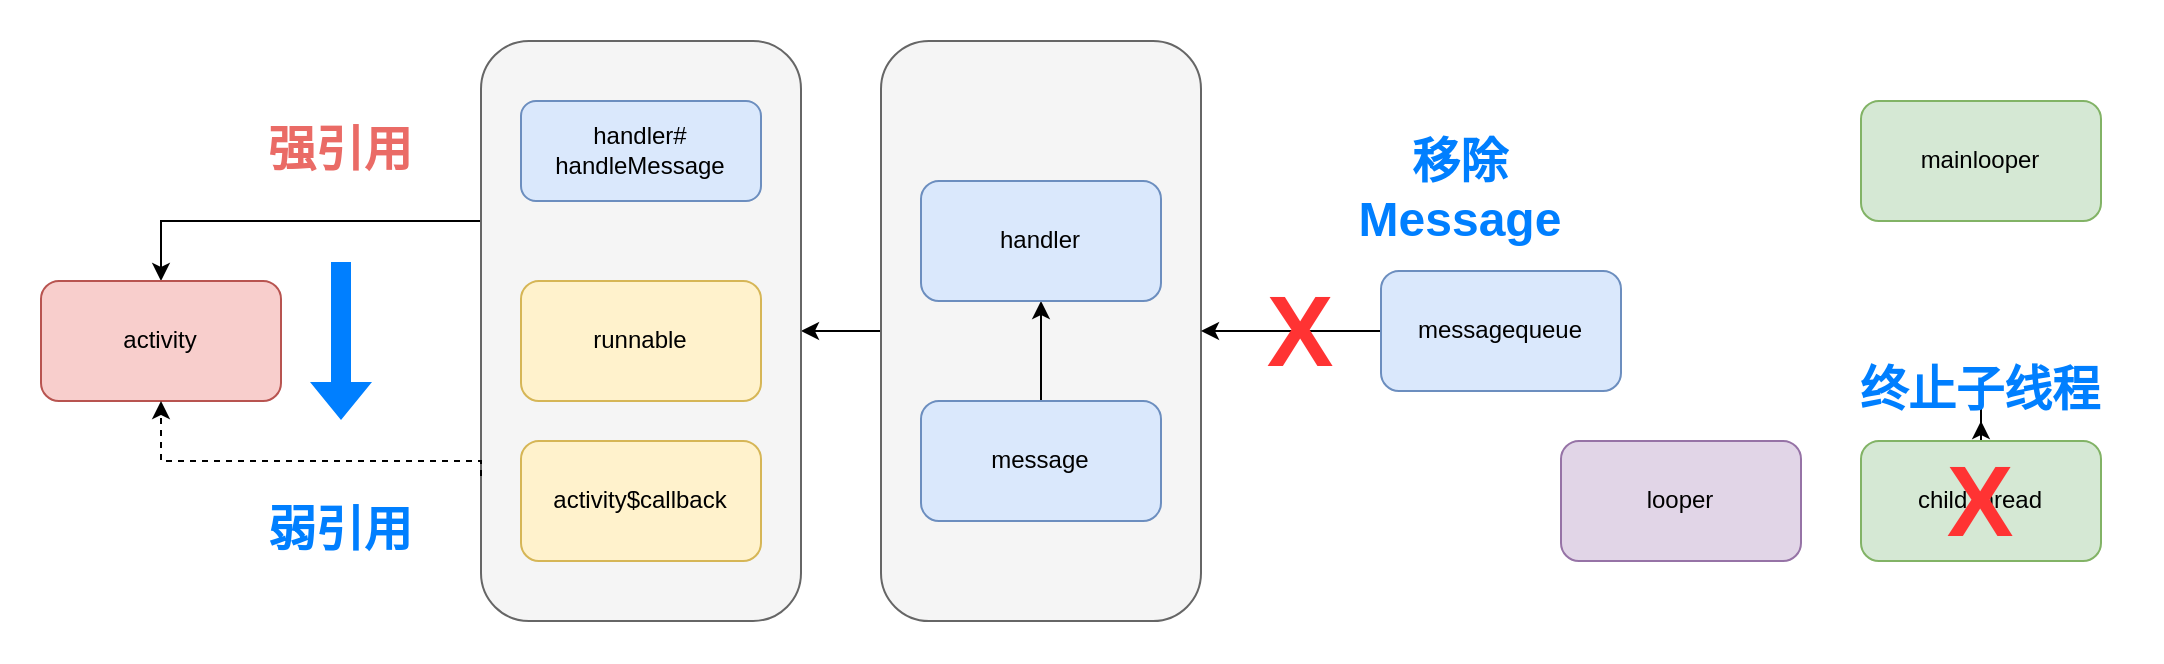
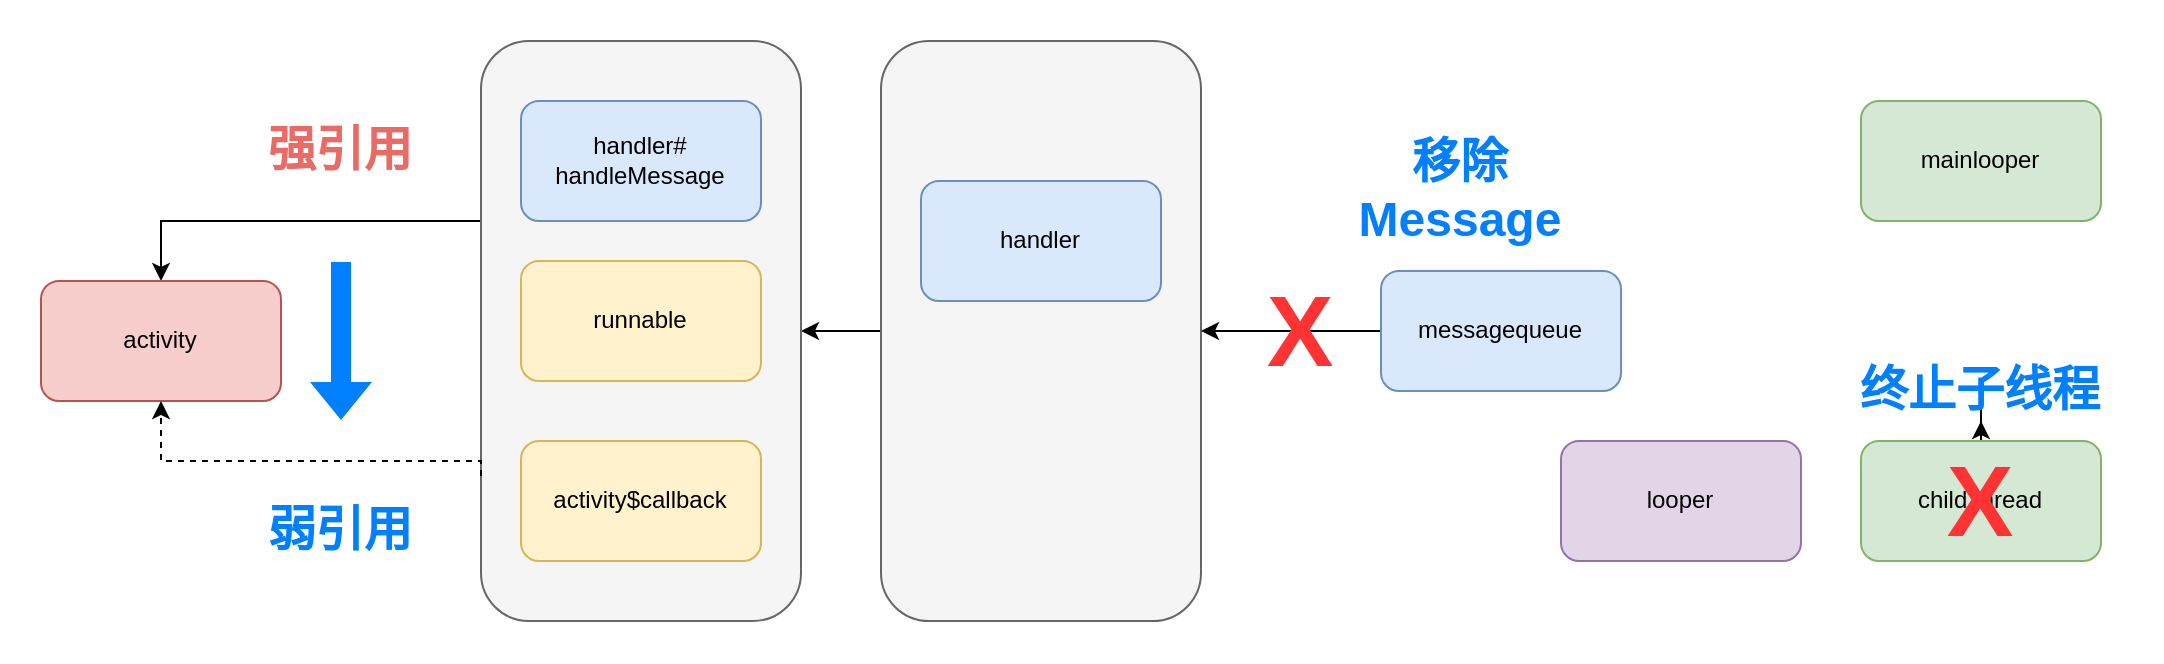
node "handler# handleMessage": size 240x100 -> 240x120
node "runnable": moved (641, 341) -> (641, 321)
edge "message" -> "handler": removed
node "message": removed
